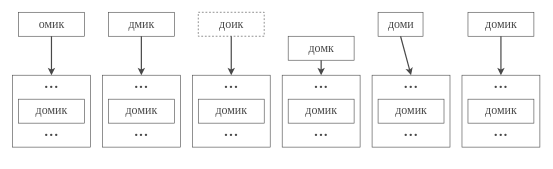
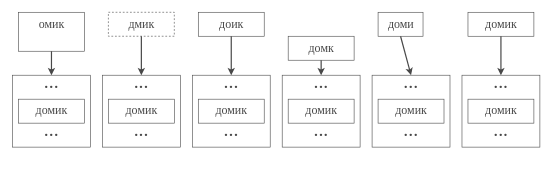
node "омик": size 66x24 -> 66x39
node "дмик": style solid -> dashed
node "доик": style dashed -> solid
